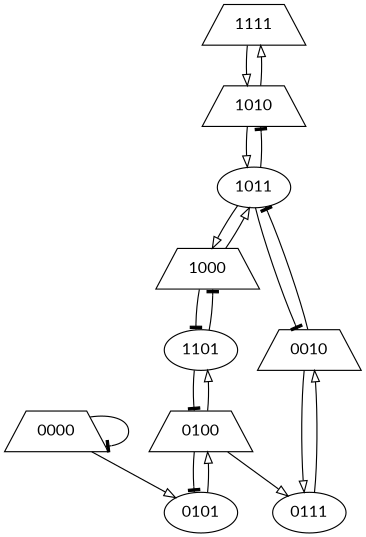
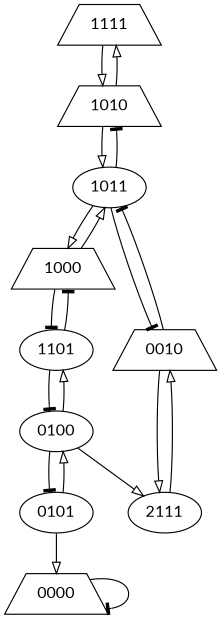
node "0100": shape trapezium -> ellipse
edge "0000" -> "0101": reversed
node "0111": label "0111" -> "2111"
